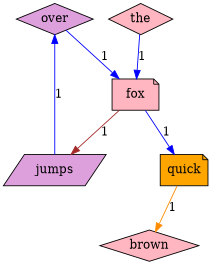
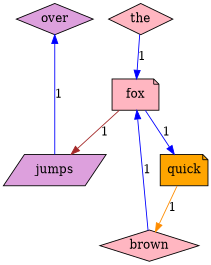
edge "over" -> "fox": now "brown" -> "fox"
